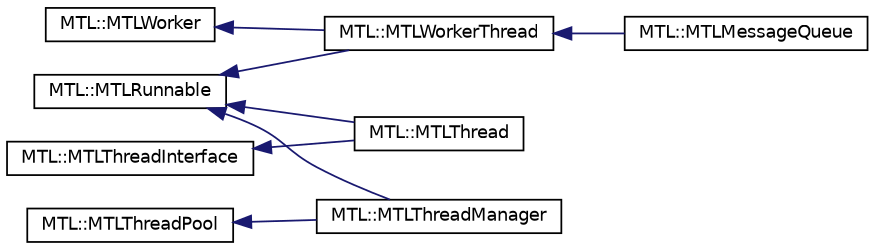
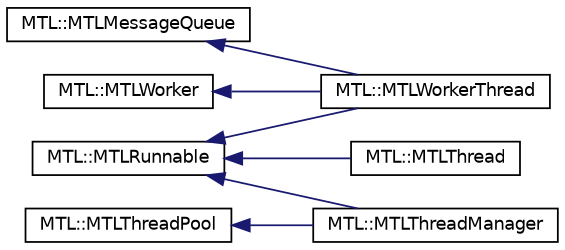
edge "MTL::MTLMessageQueue" -> "MTL::MTLWorkerThread": reversed
node "MTL::MTLThreadInterface": removed
